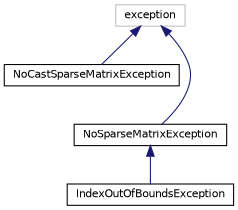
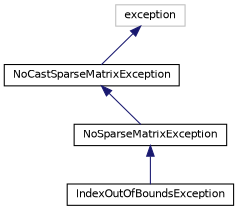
edge "NoSparseMatrixException" -> "exception": now "NoSparseMatrixException" -> "NoCastSparseMatrixException"
